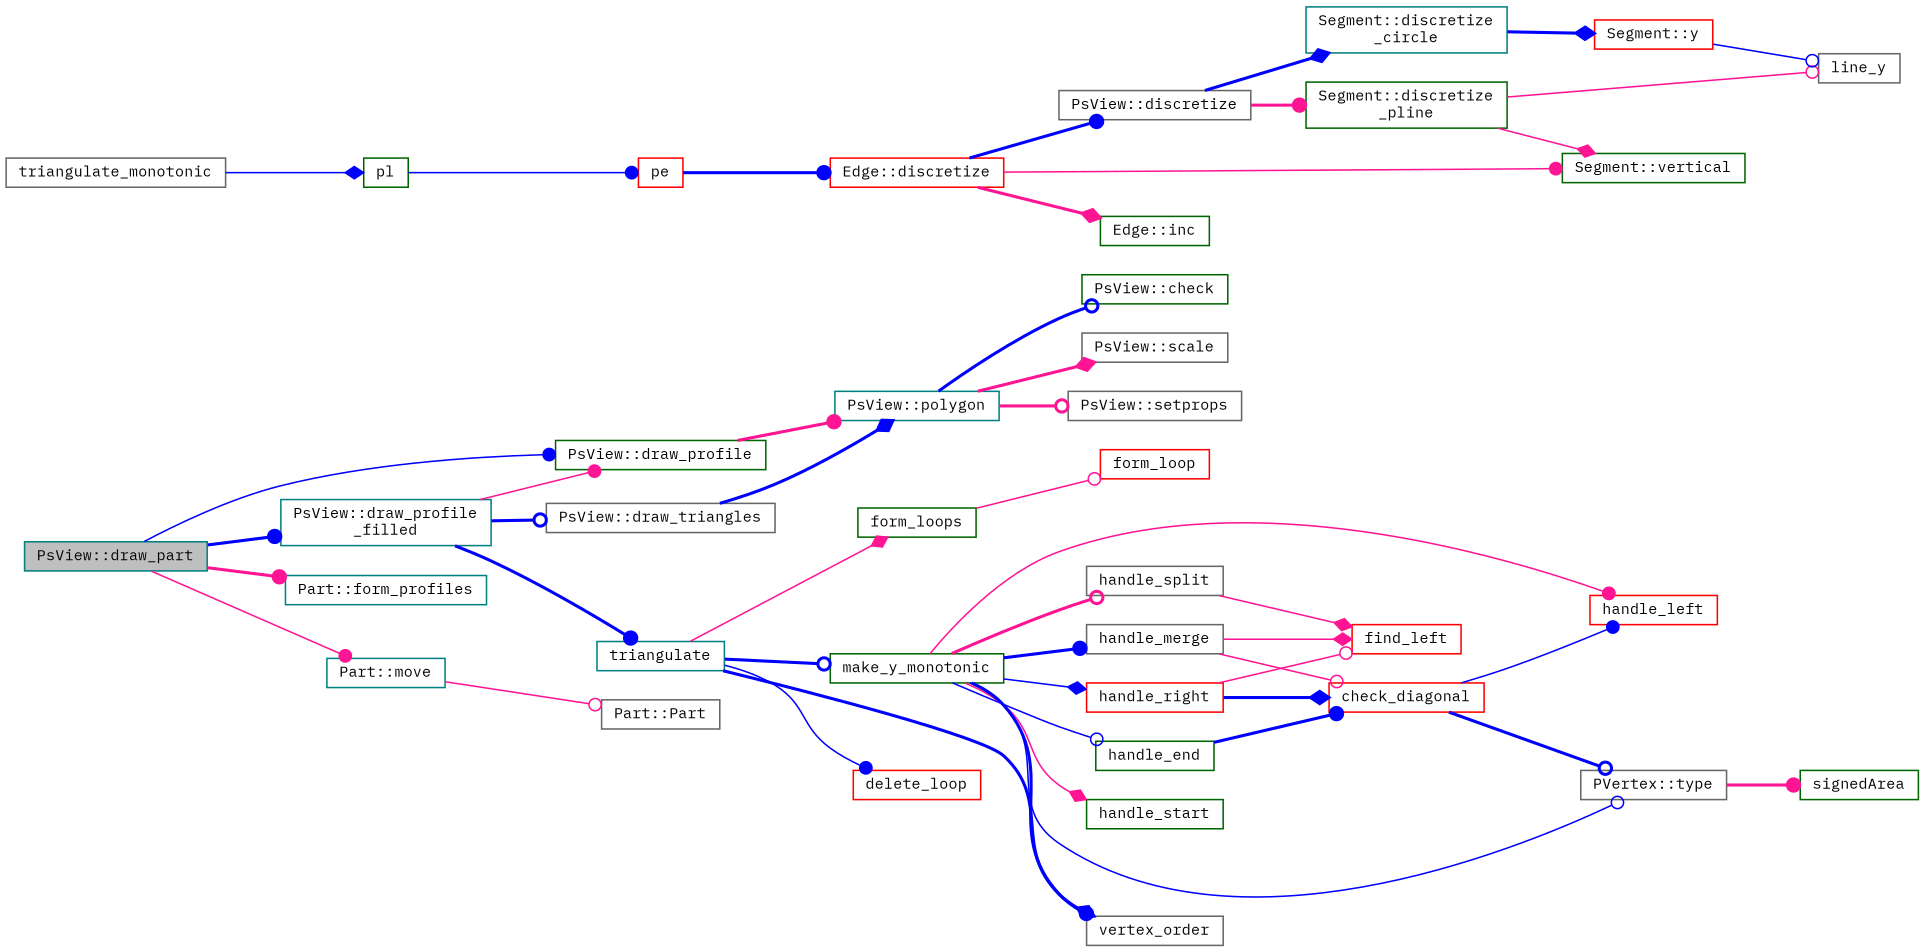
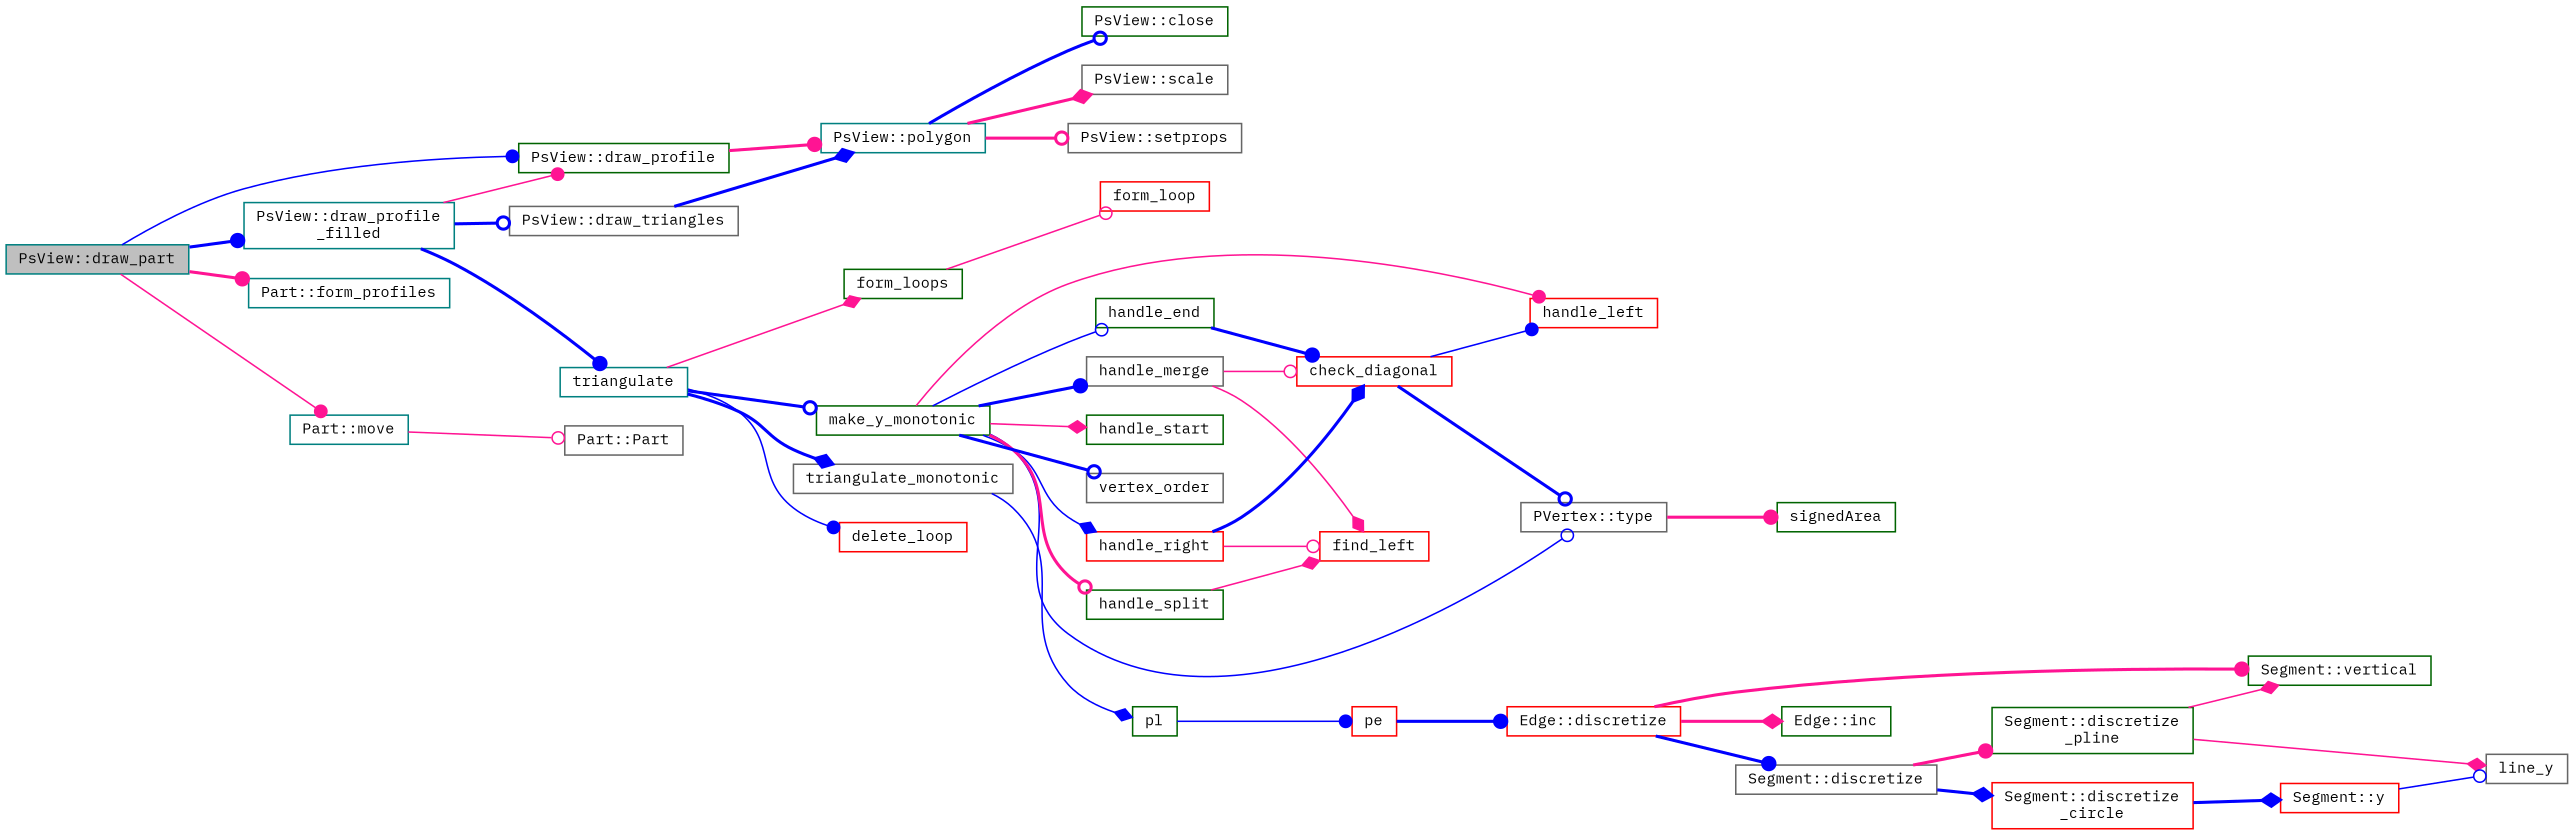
node "Segment::discretize _circle": color teal -> red
edge "Segment::discretize _pline" -> "line_y": arrowhead odot -> diamond
node "PsView::discretize": label "PsView::discretize" -> "Segment::discretize"
edge "Edge::discretize" -> "Segment::vertical": style solid -> bold
node "PsView::check": label "PsView::check" -> "PsView::close"
node "handle_split": color gray40 -> darkgreen
edge "triangulate" -> "vertex_order": now "triangulate" -> "triangulate_monotonic"
